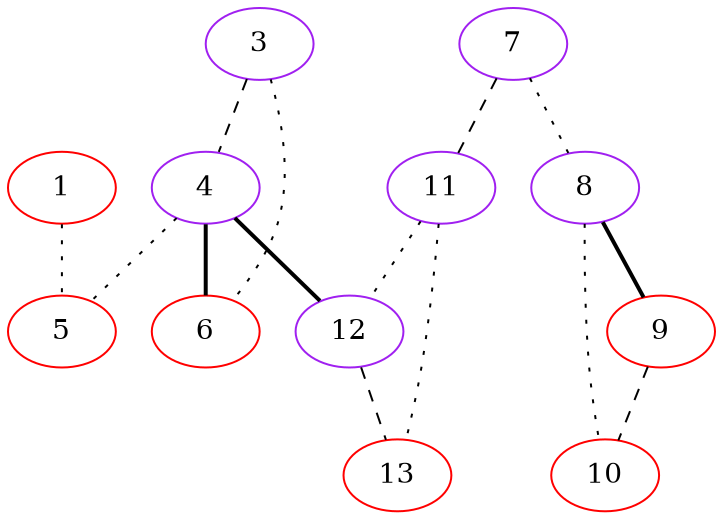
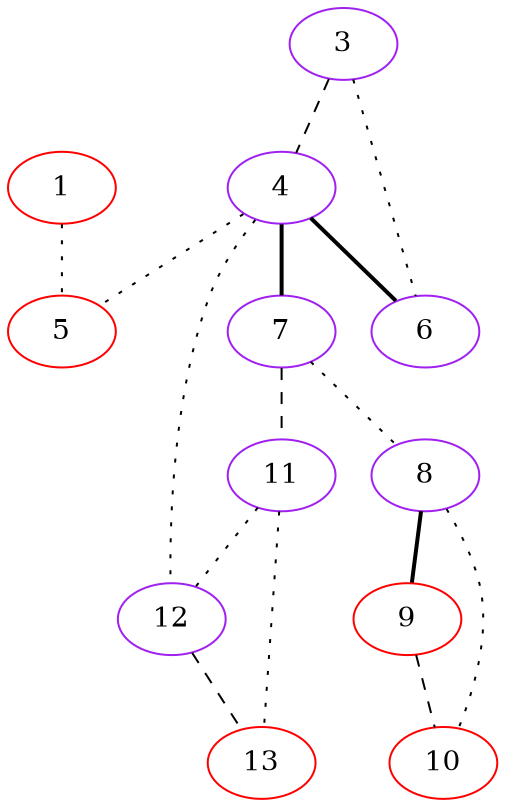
edge "4" -- "12": style bold -> dotted
edge "4" -- "7": added
node "6": color red -> purple
